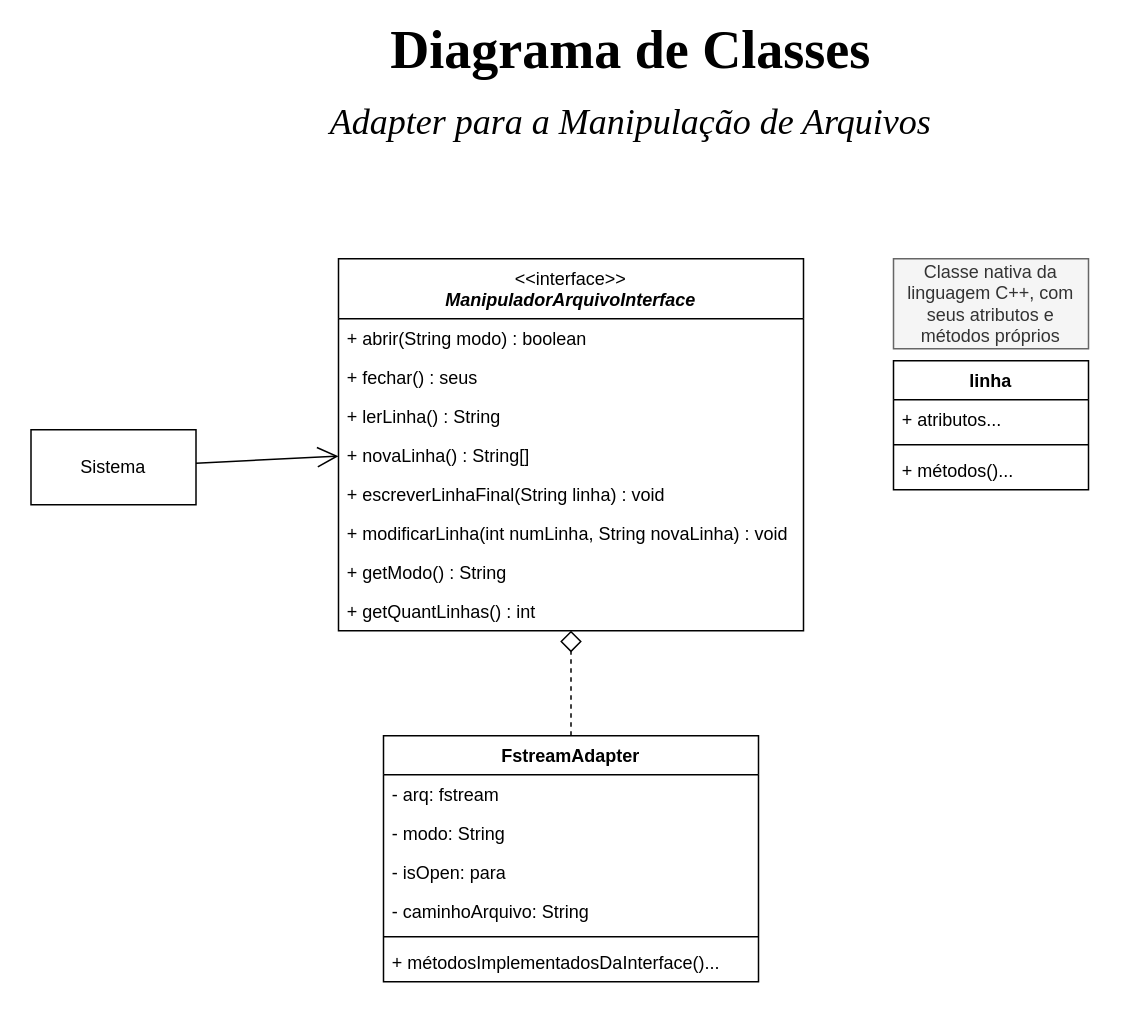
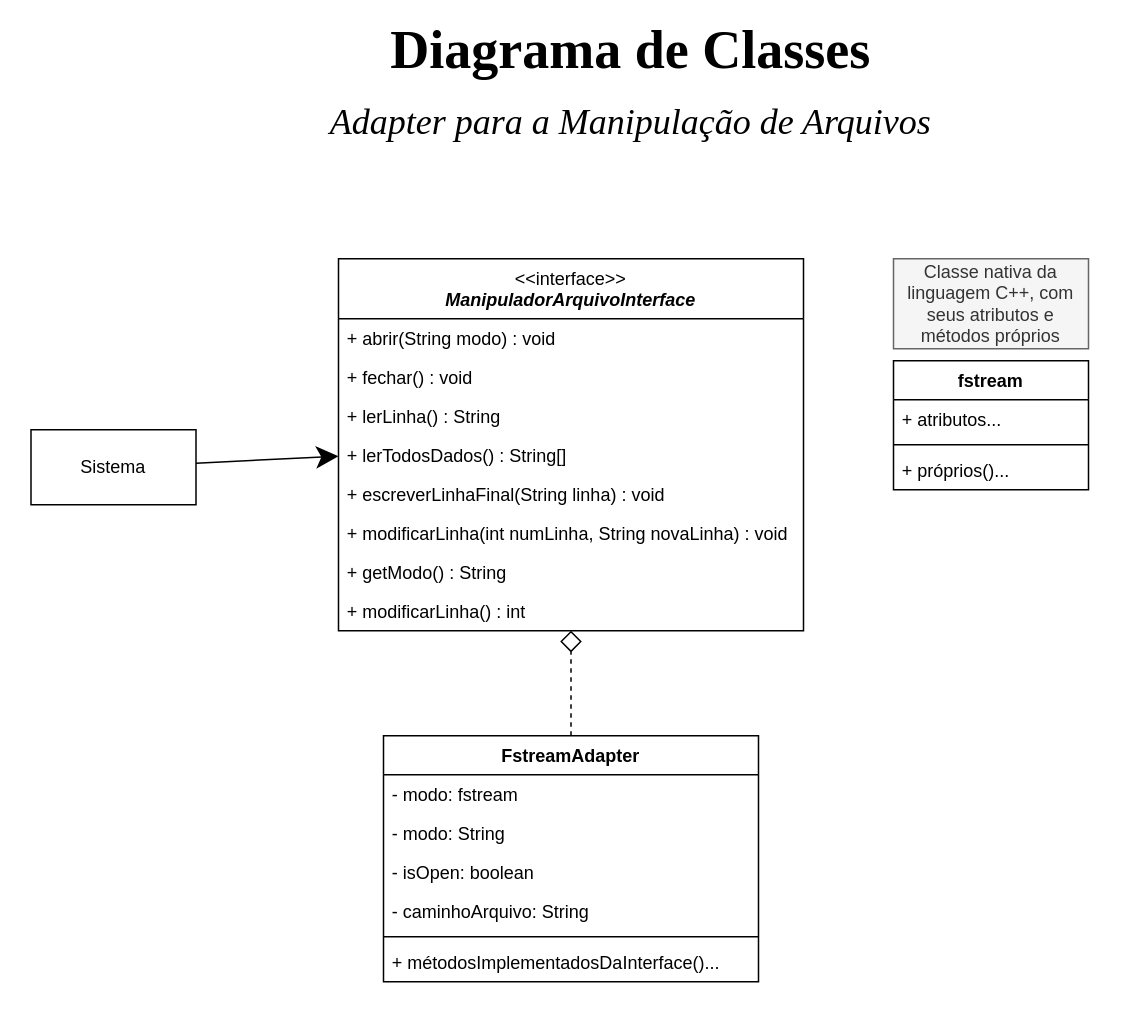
node "+ abrir(String modo) : boolean": label "+ abrir(String modo) : boolean" -> "+ abrir(String modo) : void"
node "+ fechar() : seus": label "+ fechar() : seus" -> "+ fechar() : void"
node "linha": label "linha" -> "fstream"
edge "Sistema" -> "<<interface>> ManipuladorArquivoInterface": arrowhead open -> classic
node "+ novaLinha() : String[]": label "+ novaLinha() : String[]" -> "+ lerTodosDados() : String[]"
node "+ métodos()...": label "+ métodos()..." -> "+ próprios()..."
node "+ getQuantLinhas() : int": label "+ getQuantLinhas() : int" -> "+ modificarLinha() : int"
node "- arq: fstream": label "- arq: fstream" -> "- modo: fstream"
node "- isOpen: para": label "- isOpen: para" -> "- isOpen: boolean"
